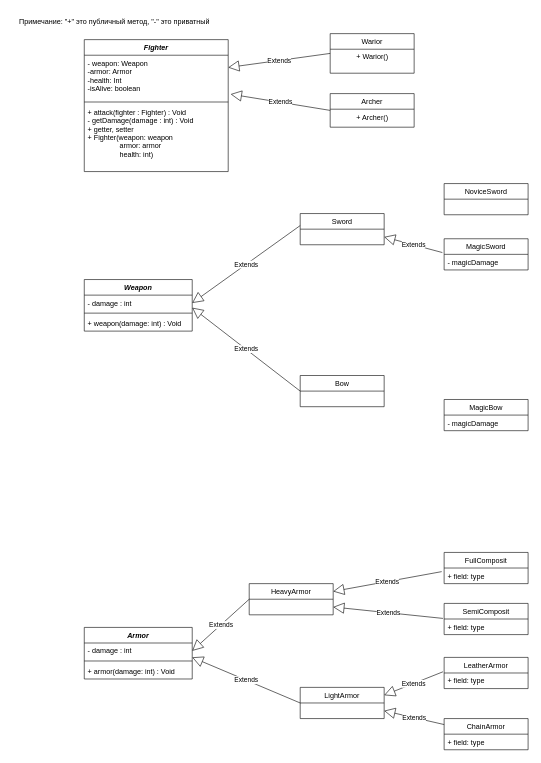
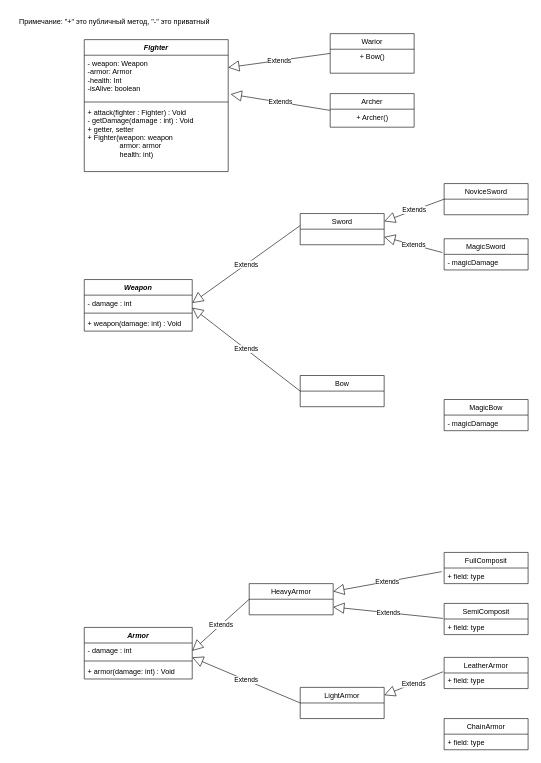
node "+ Warior()": label "+ Warior()" -> "+ Bow()"
edge "NoviceSword" -> "Sword": added, label "Extends"
edge "ChainArmor" -> "LightArmor": removed, label "Extends"
